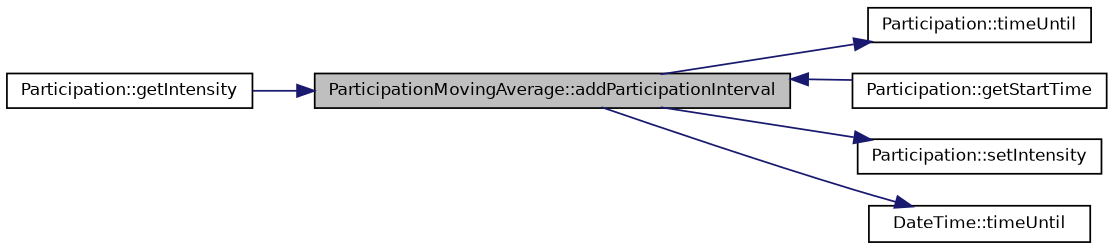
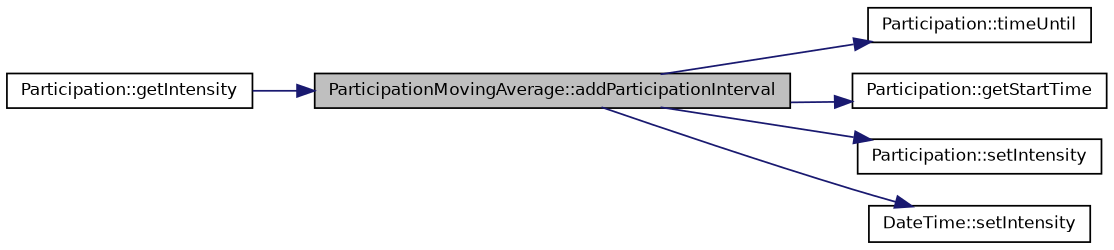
edge "Participation::getStartTime" -> "ParticipationMovingAverage::addParticipationInterval": reversed
node "DateTime::timeUntil": label "DateTime::timeUntil" -> "DateTime::setIntensity"
